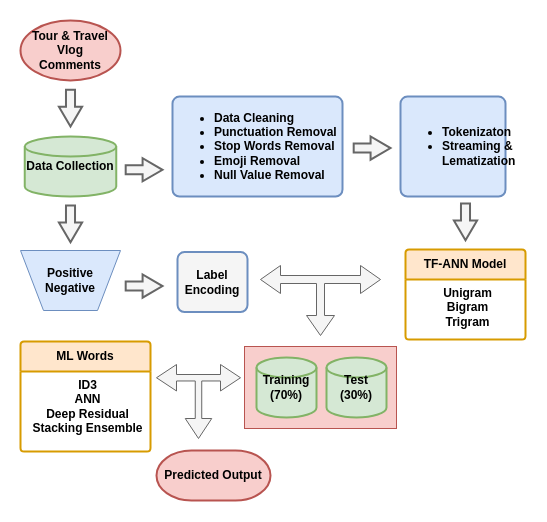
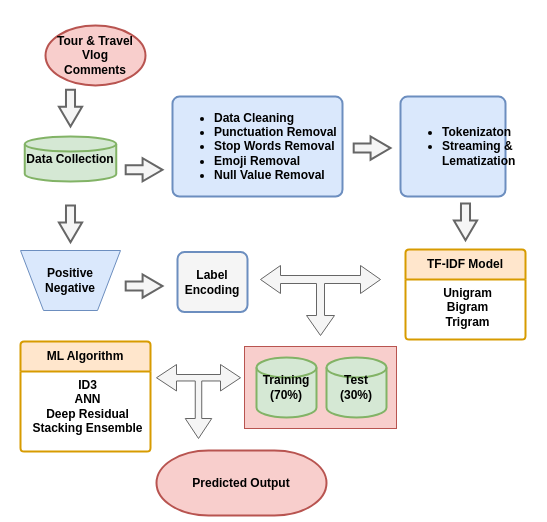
node "Tour & Travel Vlog Comments": moved (71, 51) -> (96, 56)
node "Data Collection": size 92x60 -> 92x45
node "TF-ANN Model": label "TF-ANN Model" -> "TF-IDF Model"
node "ML Words": label "ML Words" -> "ML Algorithm"
node "Predicted Output": size 114x50 -> 170x65
